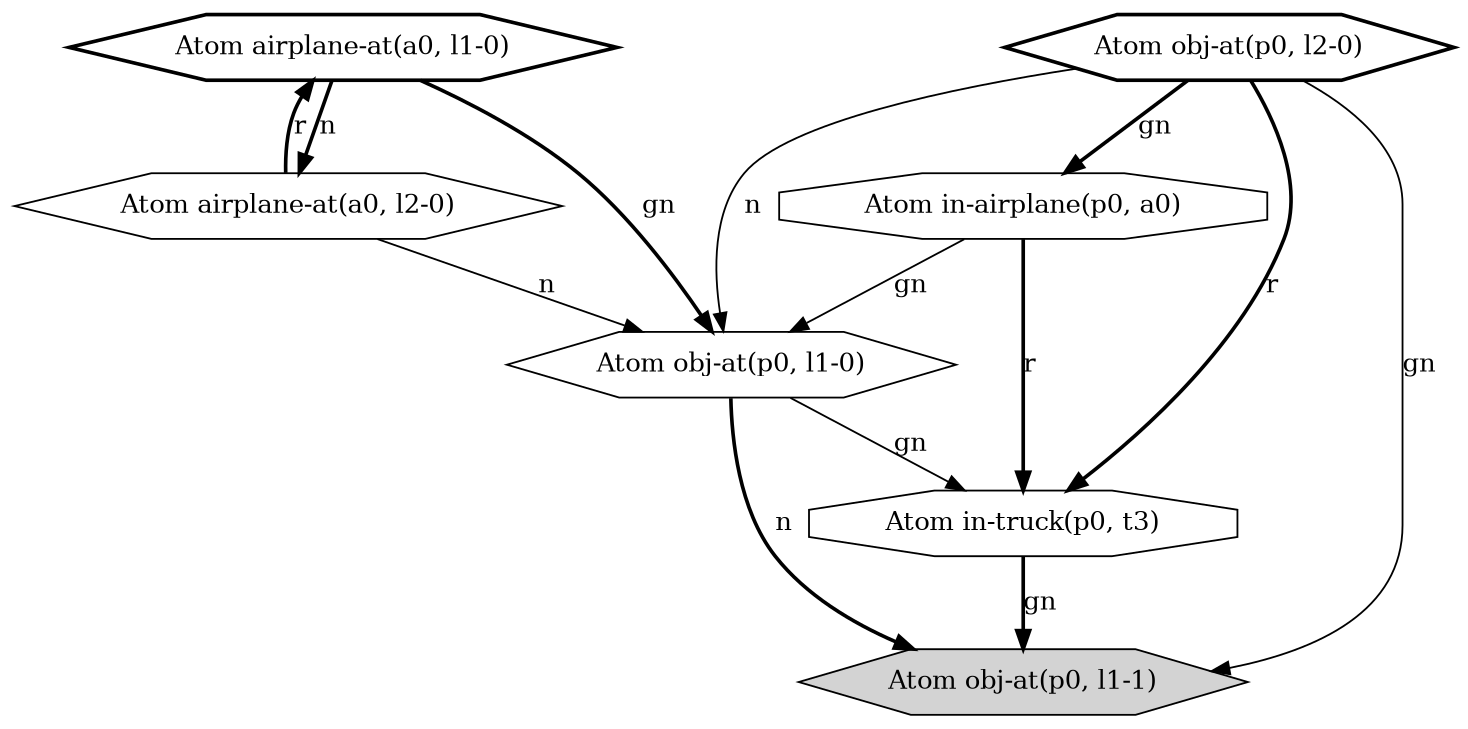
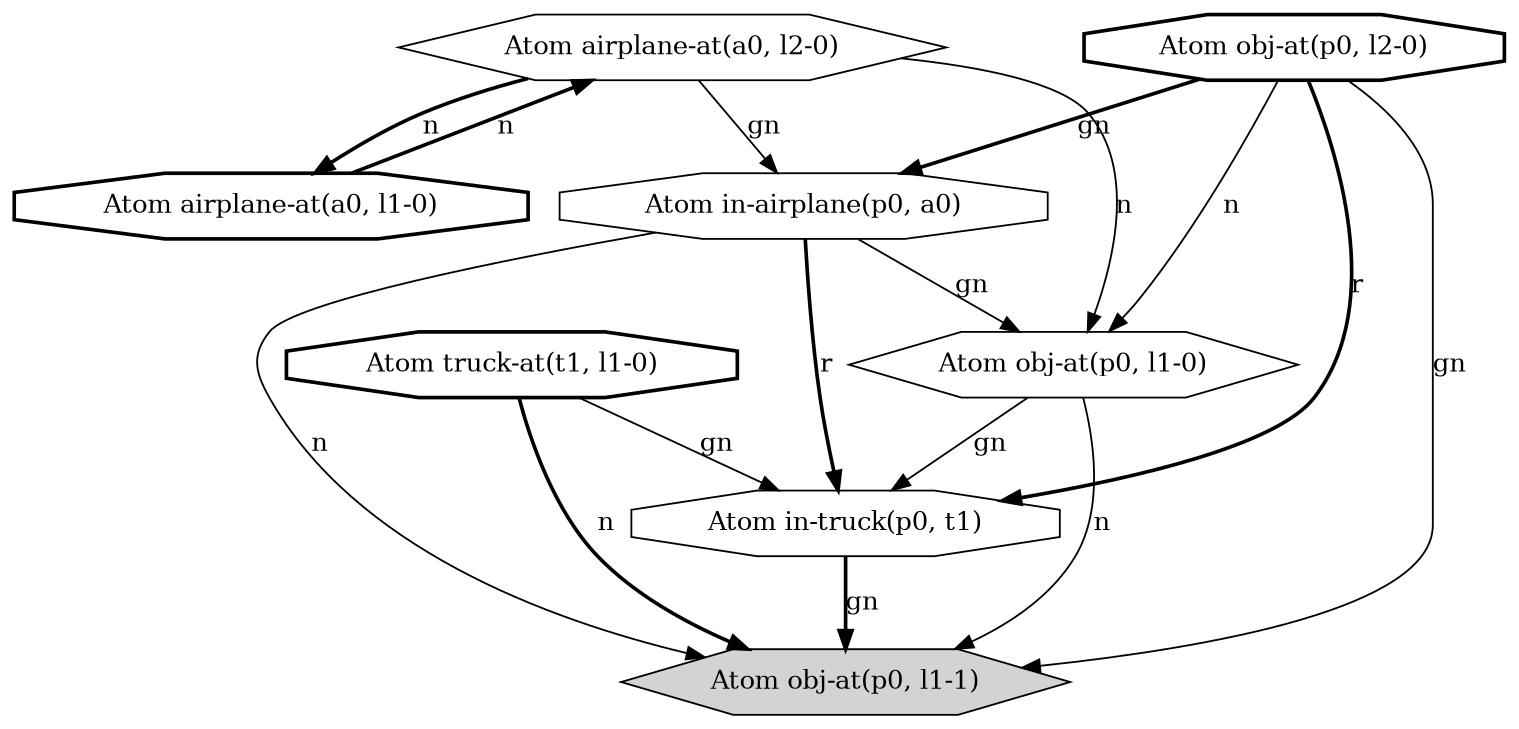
node "Atom airplane-at(a0, l1-0)": shape hexagon -> octagon
node "Atom obj-at(p0, l2-0)": shape hexagon -> octagon
edge "Atom airplane-at(a0, l2-0)" -> "Atom in-airplane(p0, a0)": added, label "gn"
edge "Atom airplane-at(a0, l2-0)" -> "Atom airplane-at(a0, l1-0)": label "r" -> "n"
edge "Atom airplane-at(a0, l1-0)" -> "Atom obj-at(p0, l1-0)": removed, label "gn"
node "Atom truck-at(t1, l1-0)": added
edge "Atom in-airplane(p0, a0)" -> "Atom obj-at(p0, l1-1)": added, label "n"
node "Atom in-truck(p0, t3)": label "Atom in-truck(p0, t3)" -> "Atom in-truck(p0, t1)"
edge "Atom obj-at(p0, l1-0)" -> "Atom obj-at(p0, l1-1)": style bold -> solid
